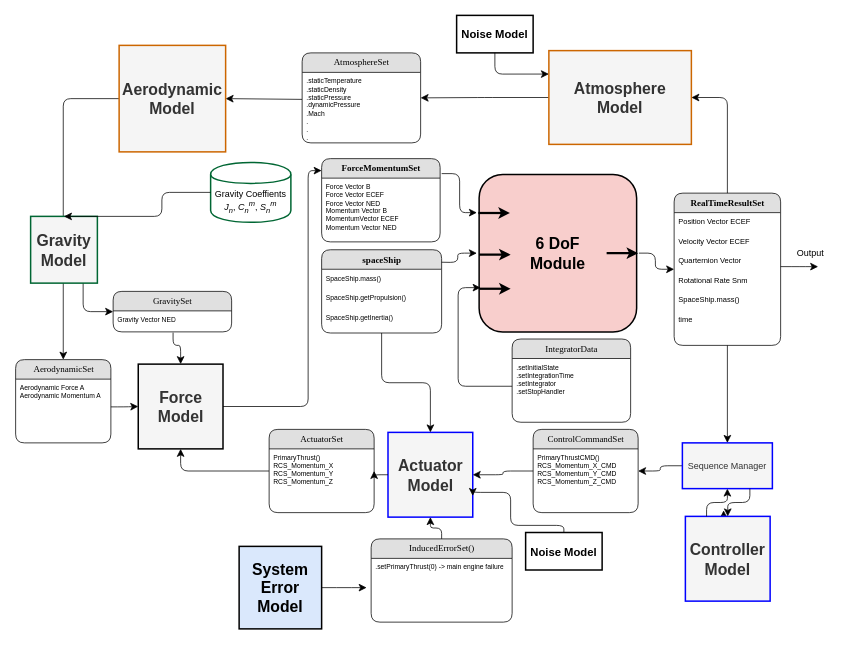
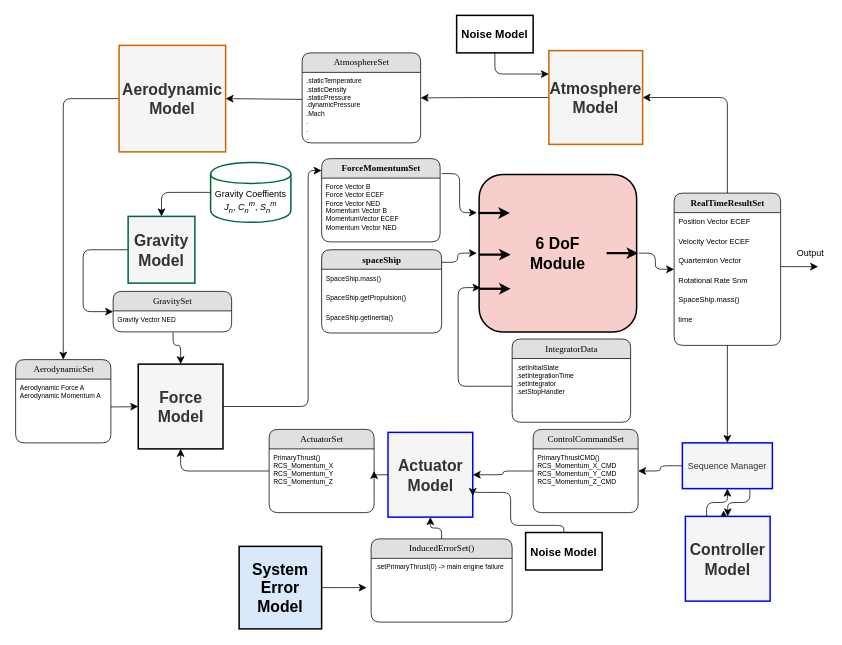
node "Atmosphere Model": size 143x94 -> 94x94
node "Gravity Model": moved (64, 250) -> (161, 250)
edge "spaceShip" -> "Actuator Model": removed
